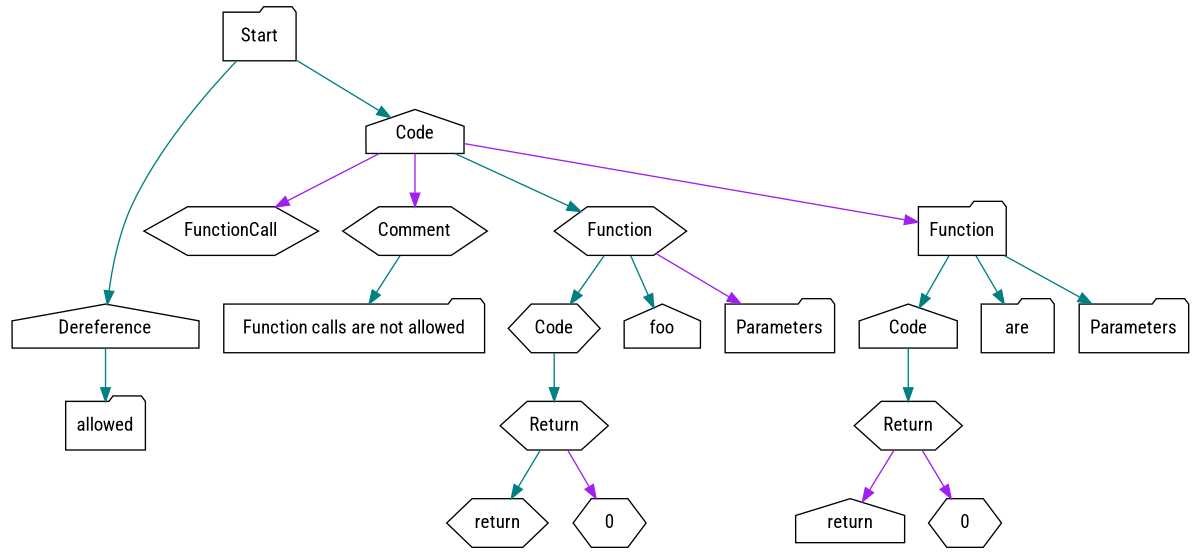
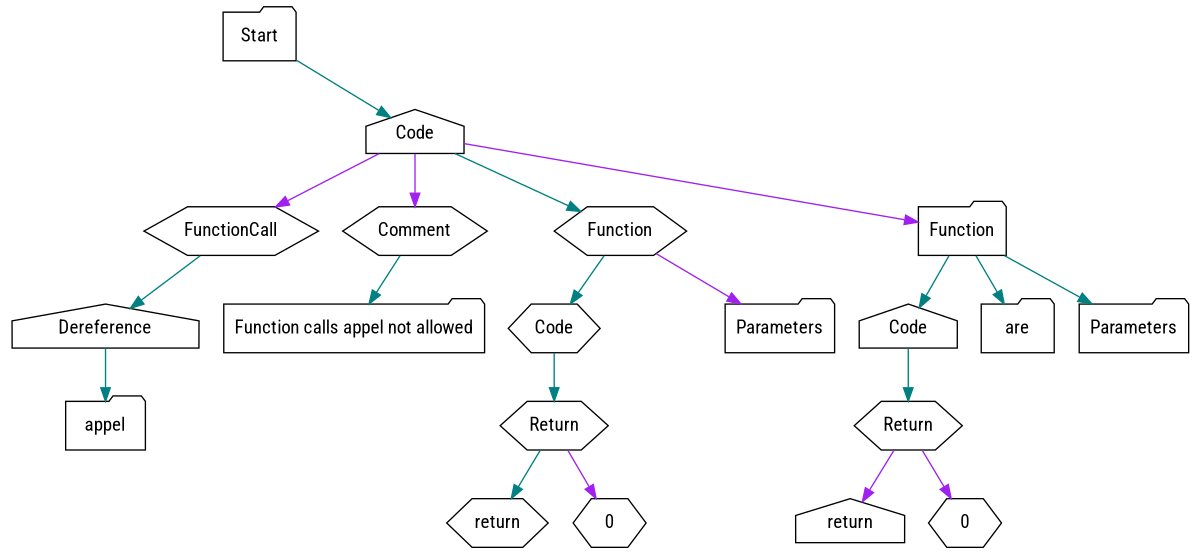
edge "Start" -> "Dereference": now "FunctionCall" -> "Dereference"
node "Function calls are not allowed": label "Function calls are not allowed" -> "Function calls appel not allowed"
node "foo": removed
node "allowed": label "allowed" -> "appel"
